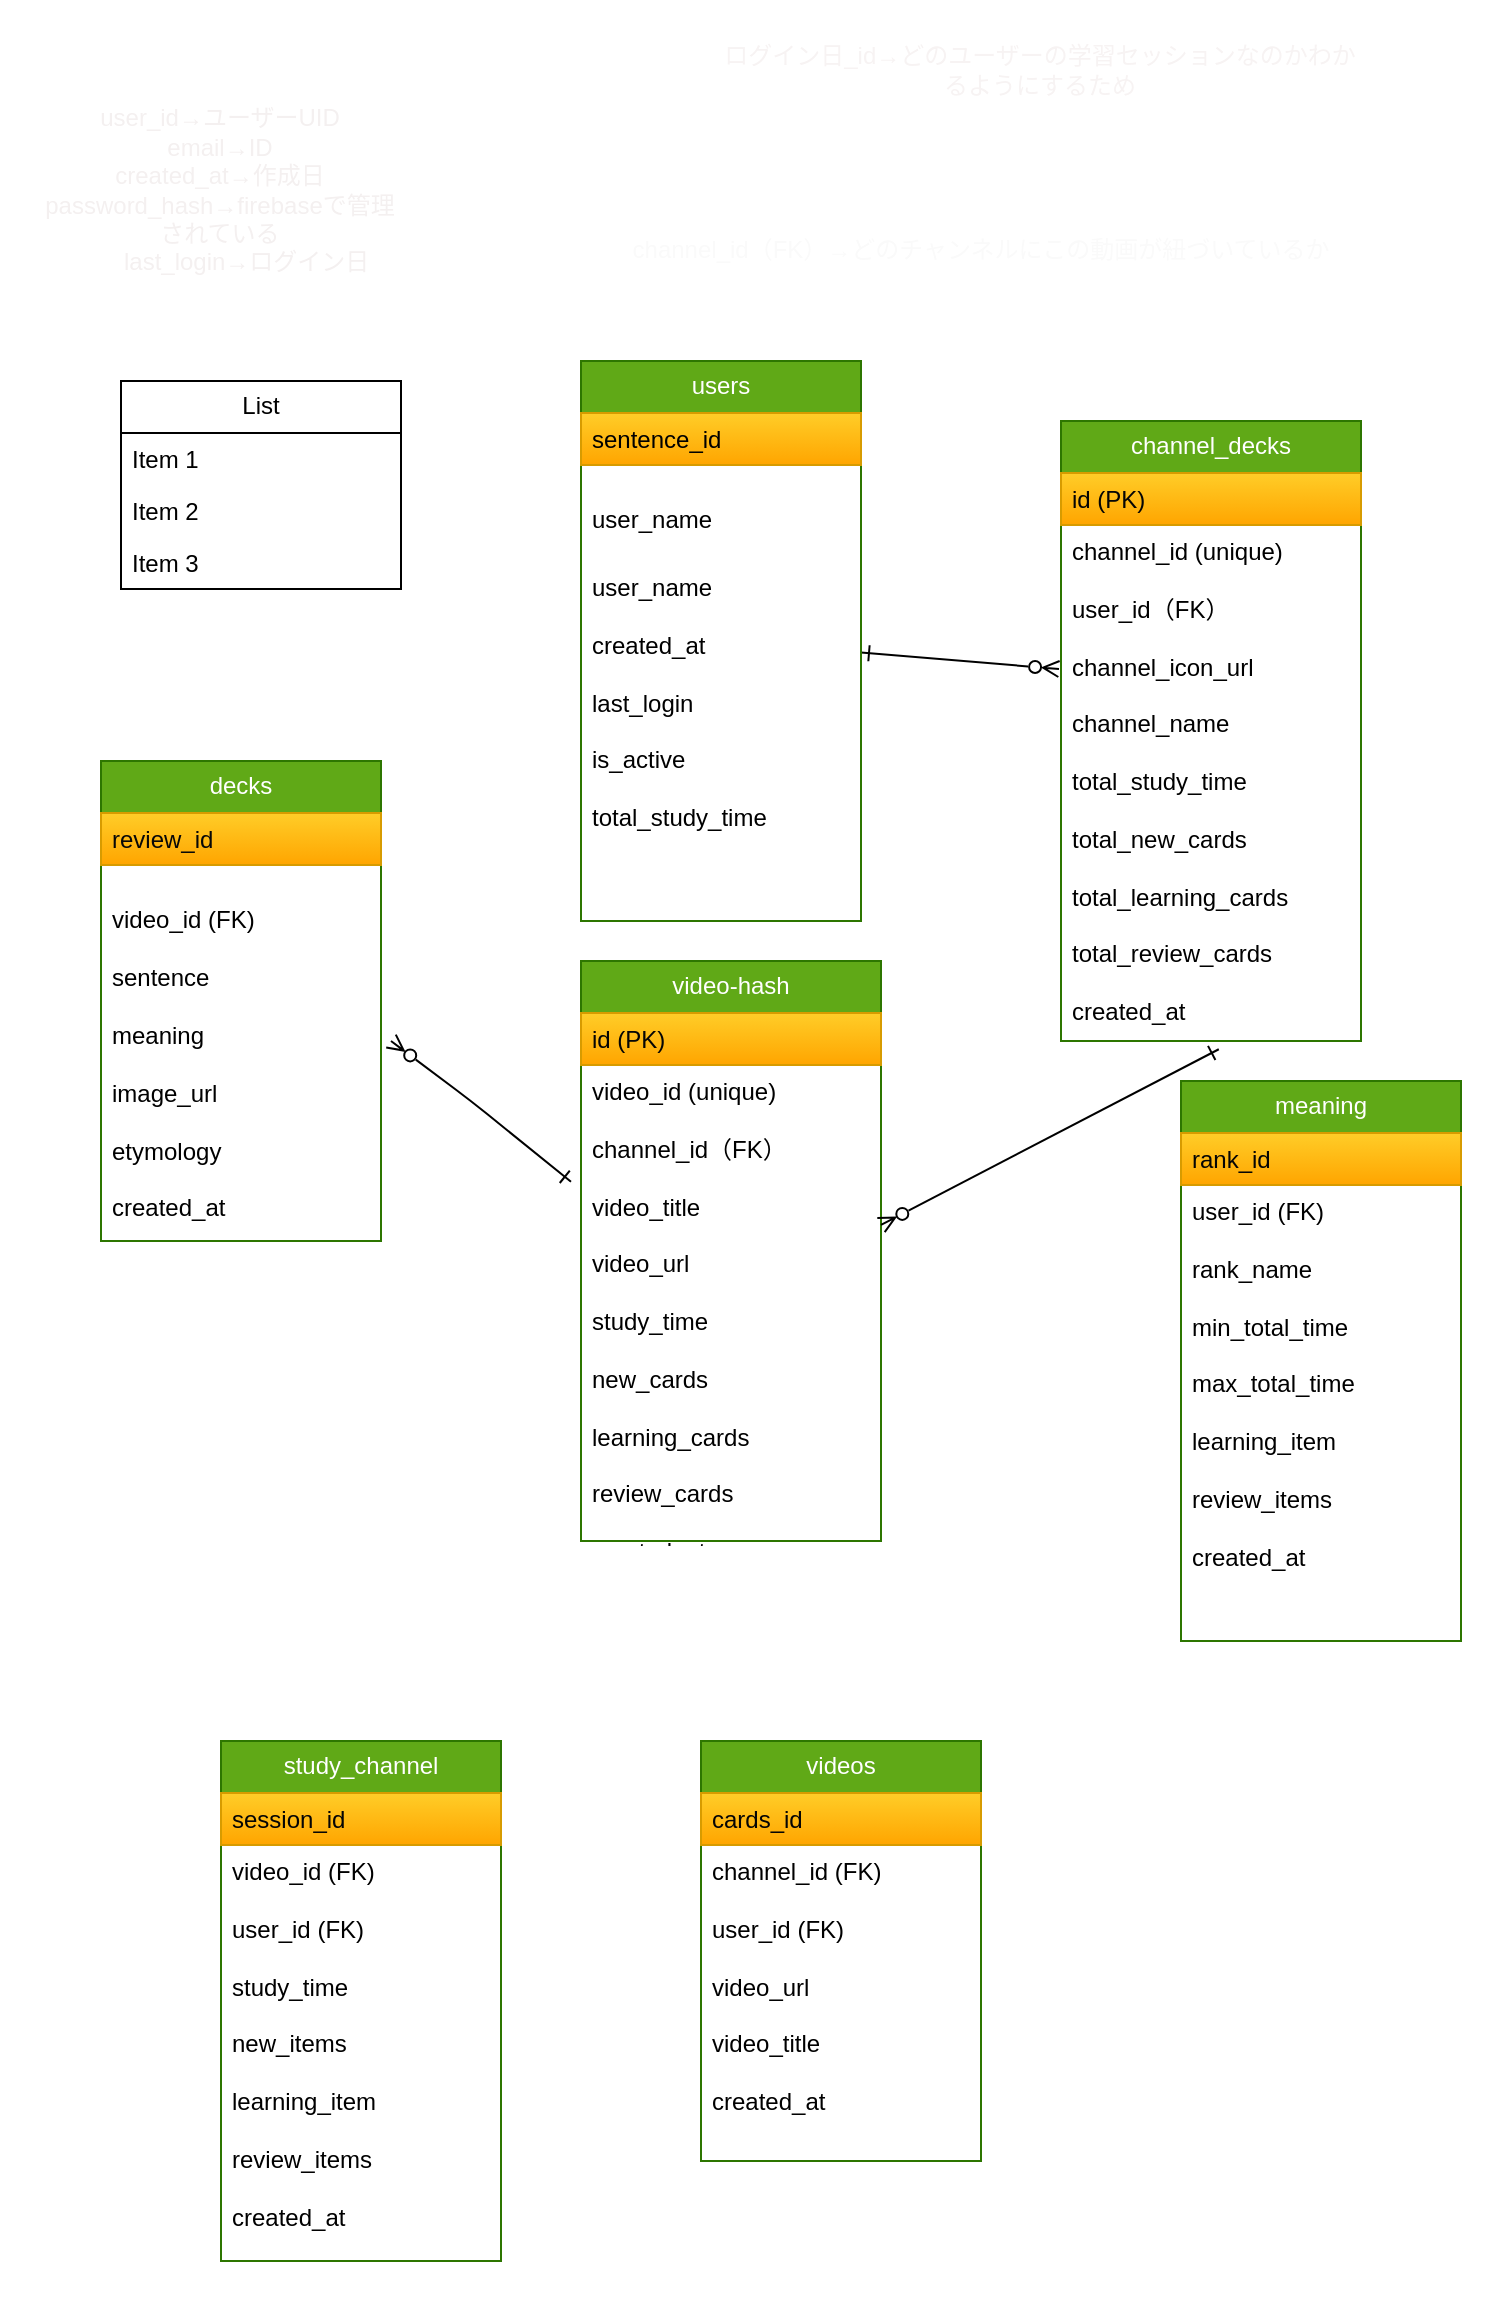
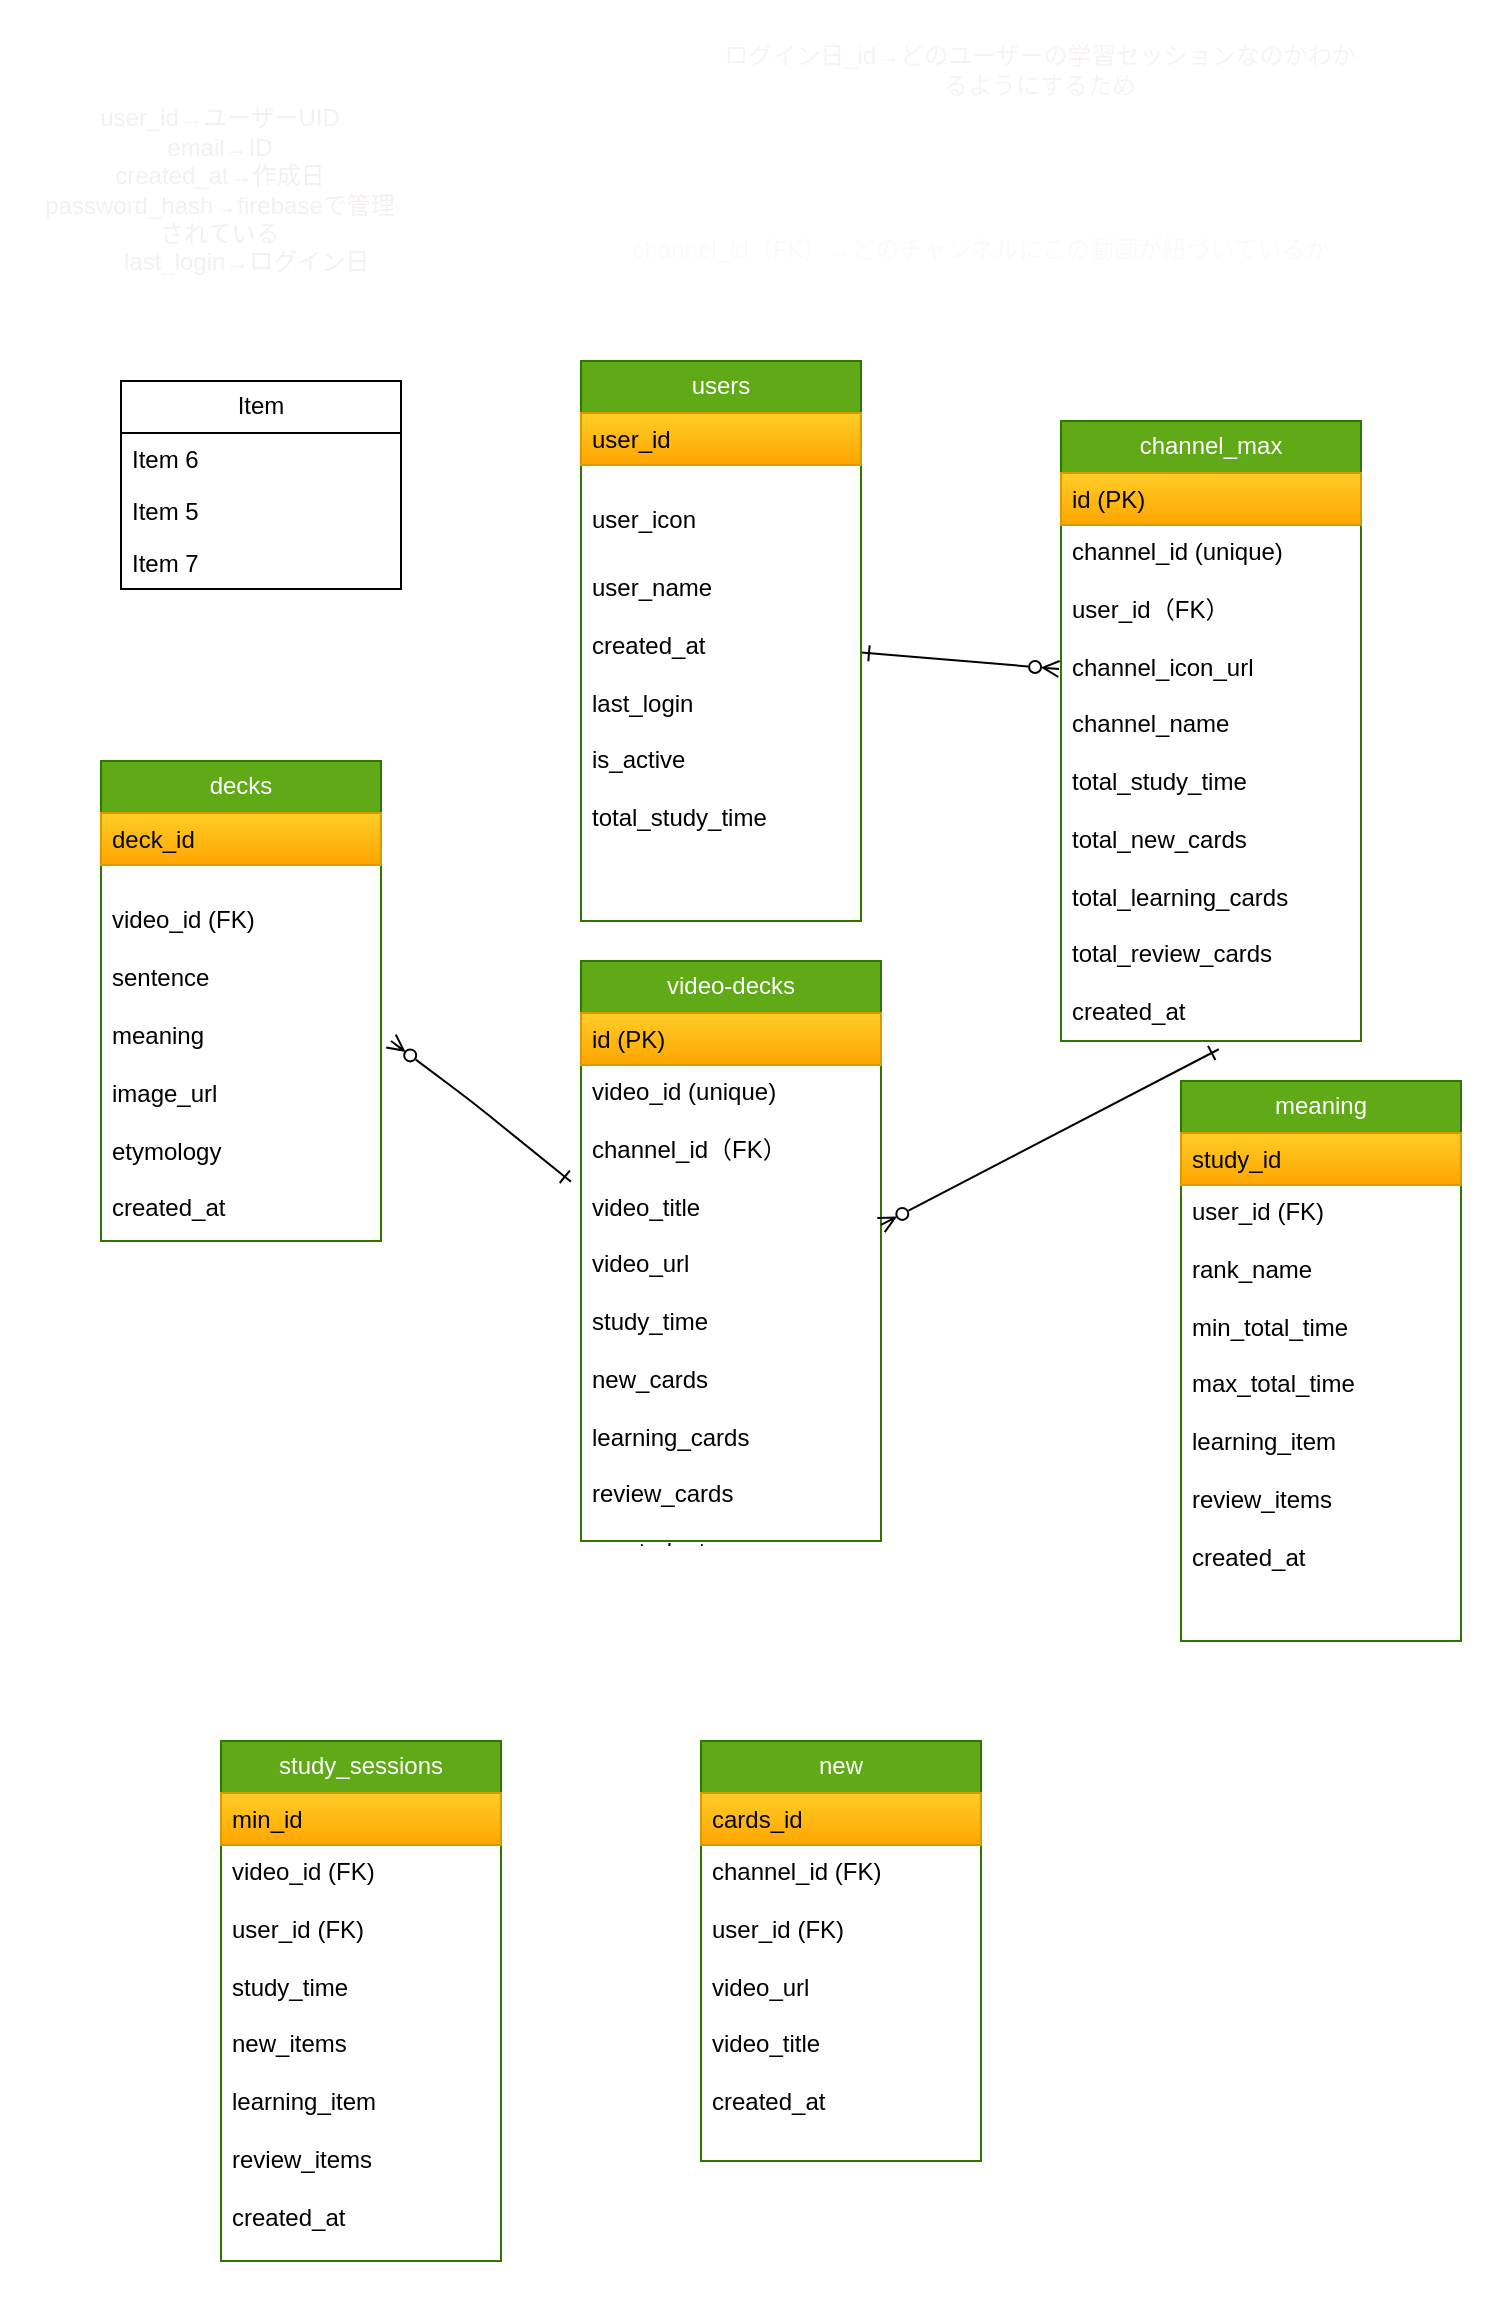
node "List": label "List" -> "Item"
node "sentence_id": label "sentence_id" -> "user_id"
node "channel_decks": label "channel_decks" -> "channel_max"
node "Item 1": label "Item 1" -> "Item 6"
node "user_name": label "user_name" -> "user_icon"
node "Item 2": label "Item 2" -> "Item 5"
node "Item 3": label "Item 3" -> "Item 7"
node "review_id": label "review_id" -> "deck_id"
node "video-hash": label "video-hash" -> "video-decks"
node "rank_id": label "rank_id" -> "study_id"
node "study_channel": label "study_channel" -> "study_sessions"
node "videos": label "videos" -> "new"
node "session_id": label "session_id" -> "min_id"
